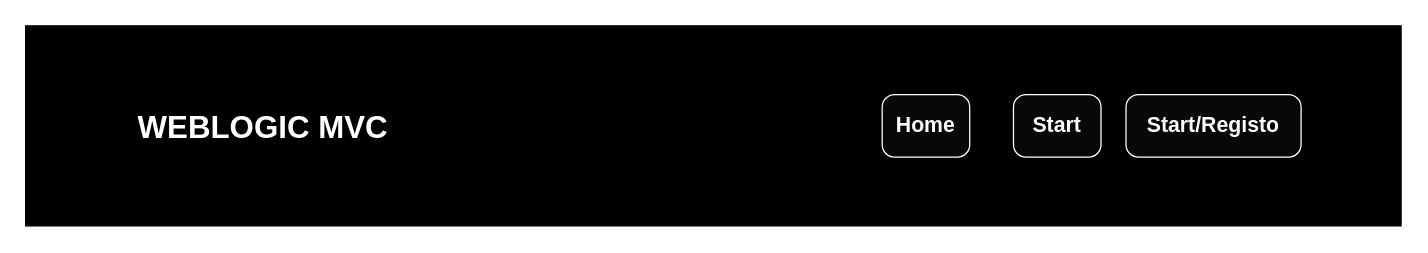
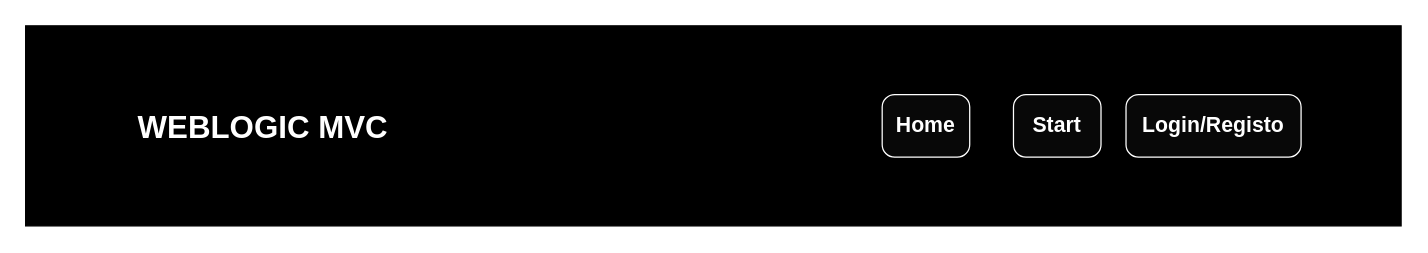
node "Start/Registo": label "Start/Registo" -> "Login/Registo"
